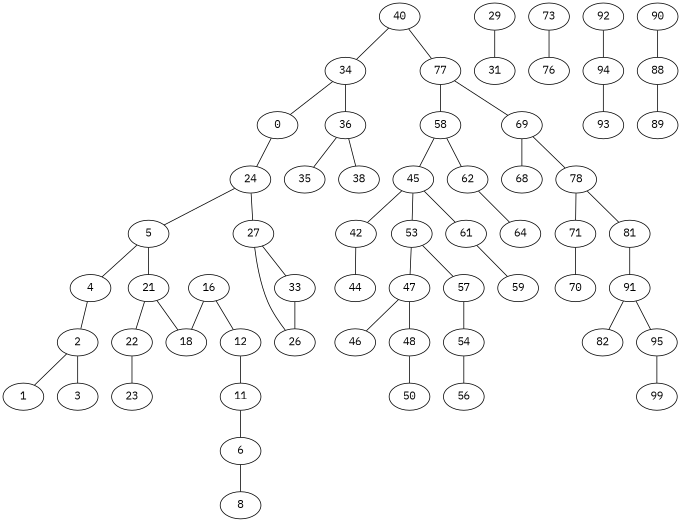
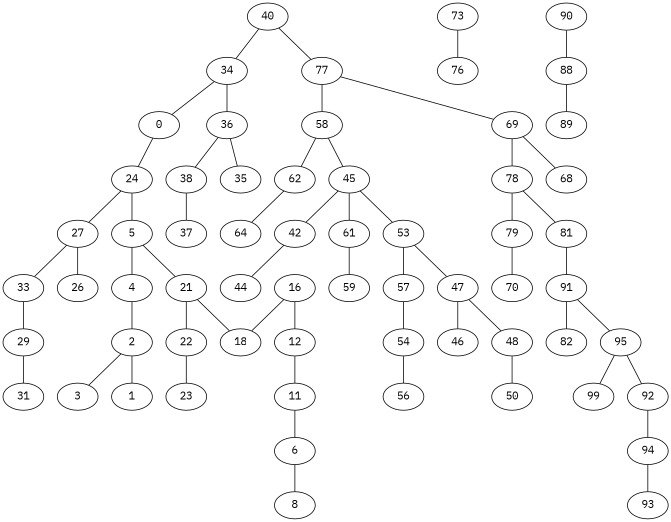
node "37": added
node "71": label "71" -> "79"
edge "33" -- "26": now "33" -- "29"
edge "95" -- "92": added
